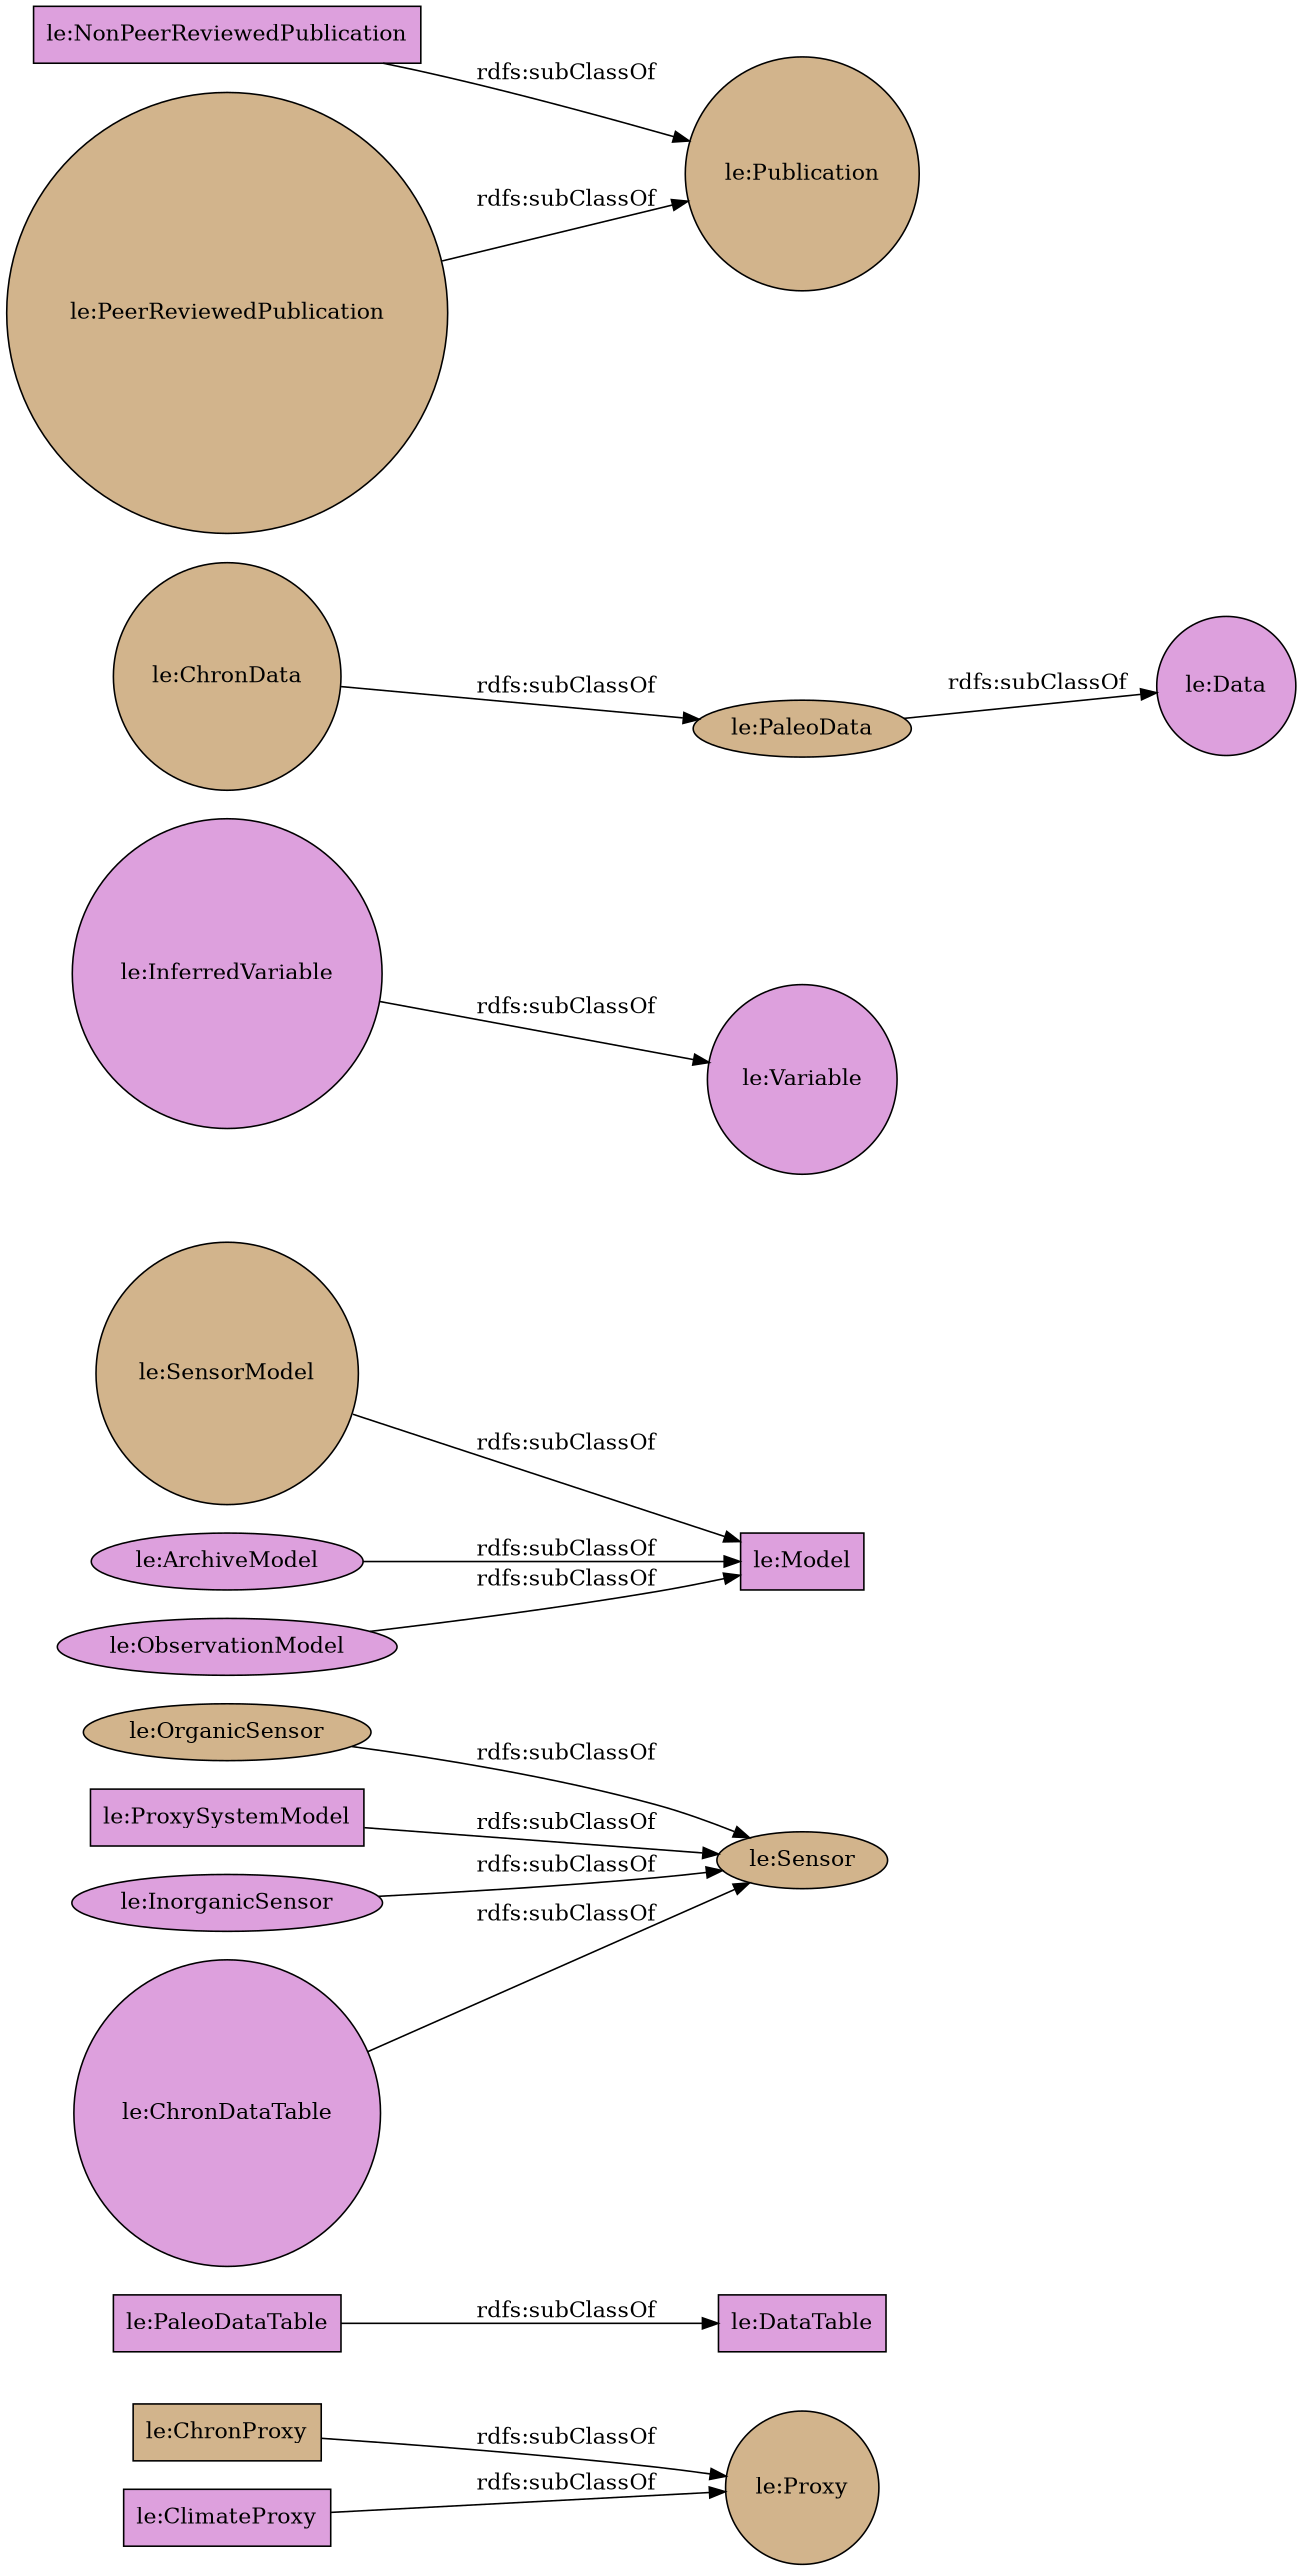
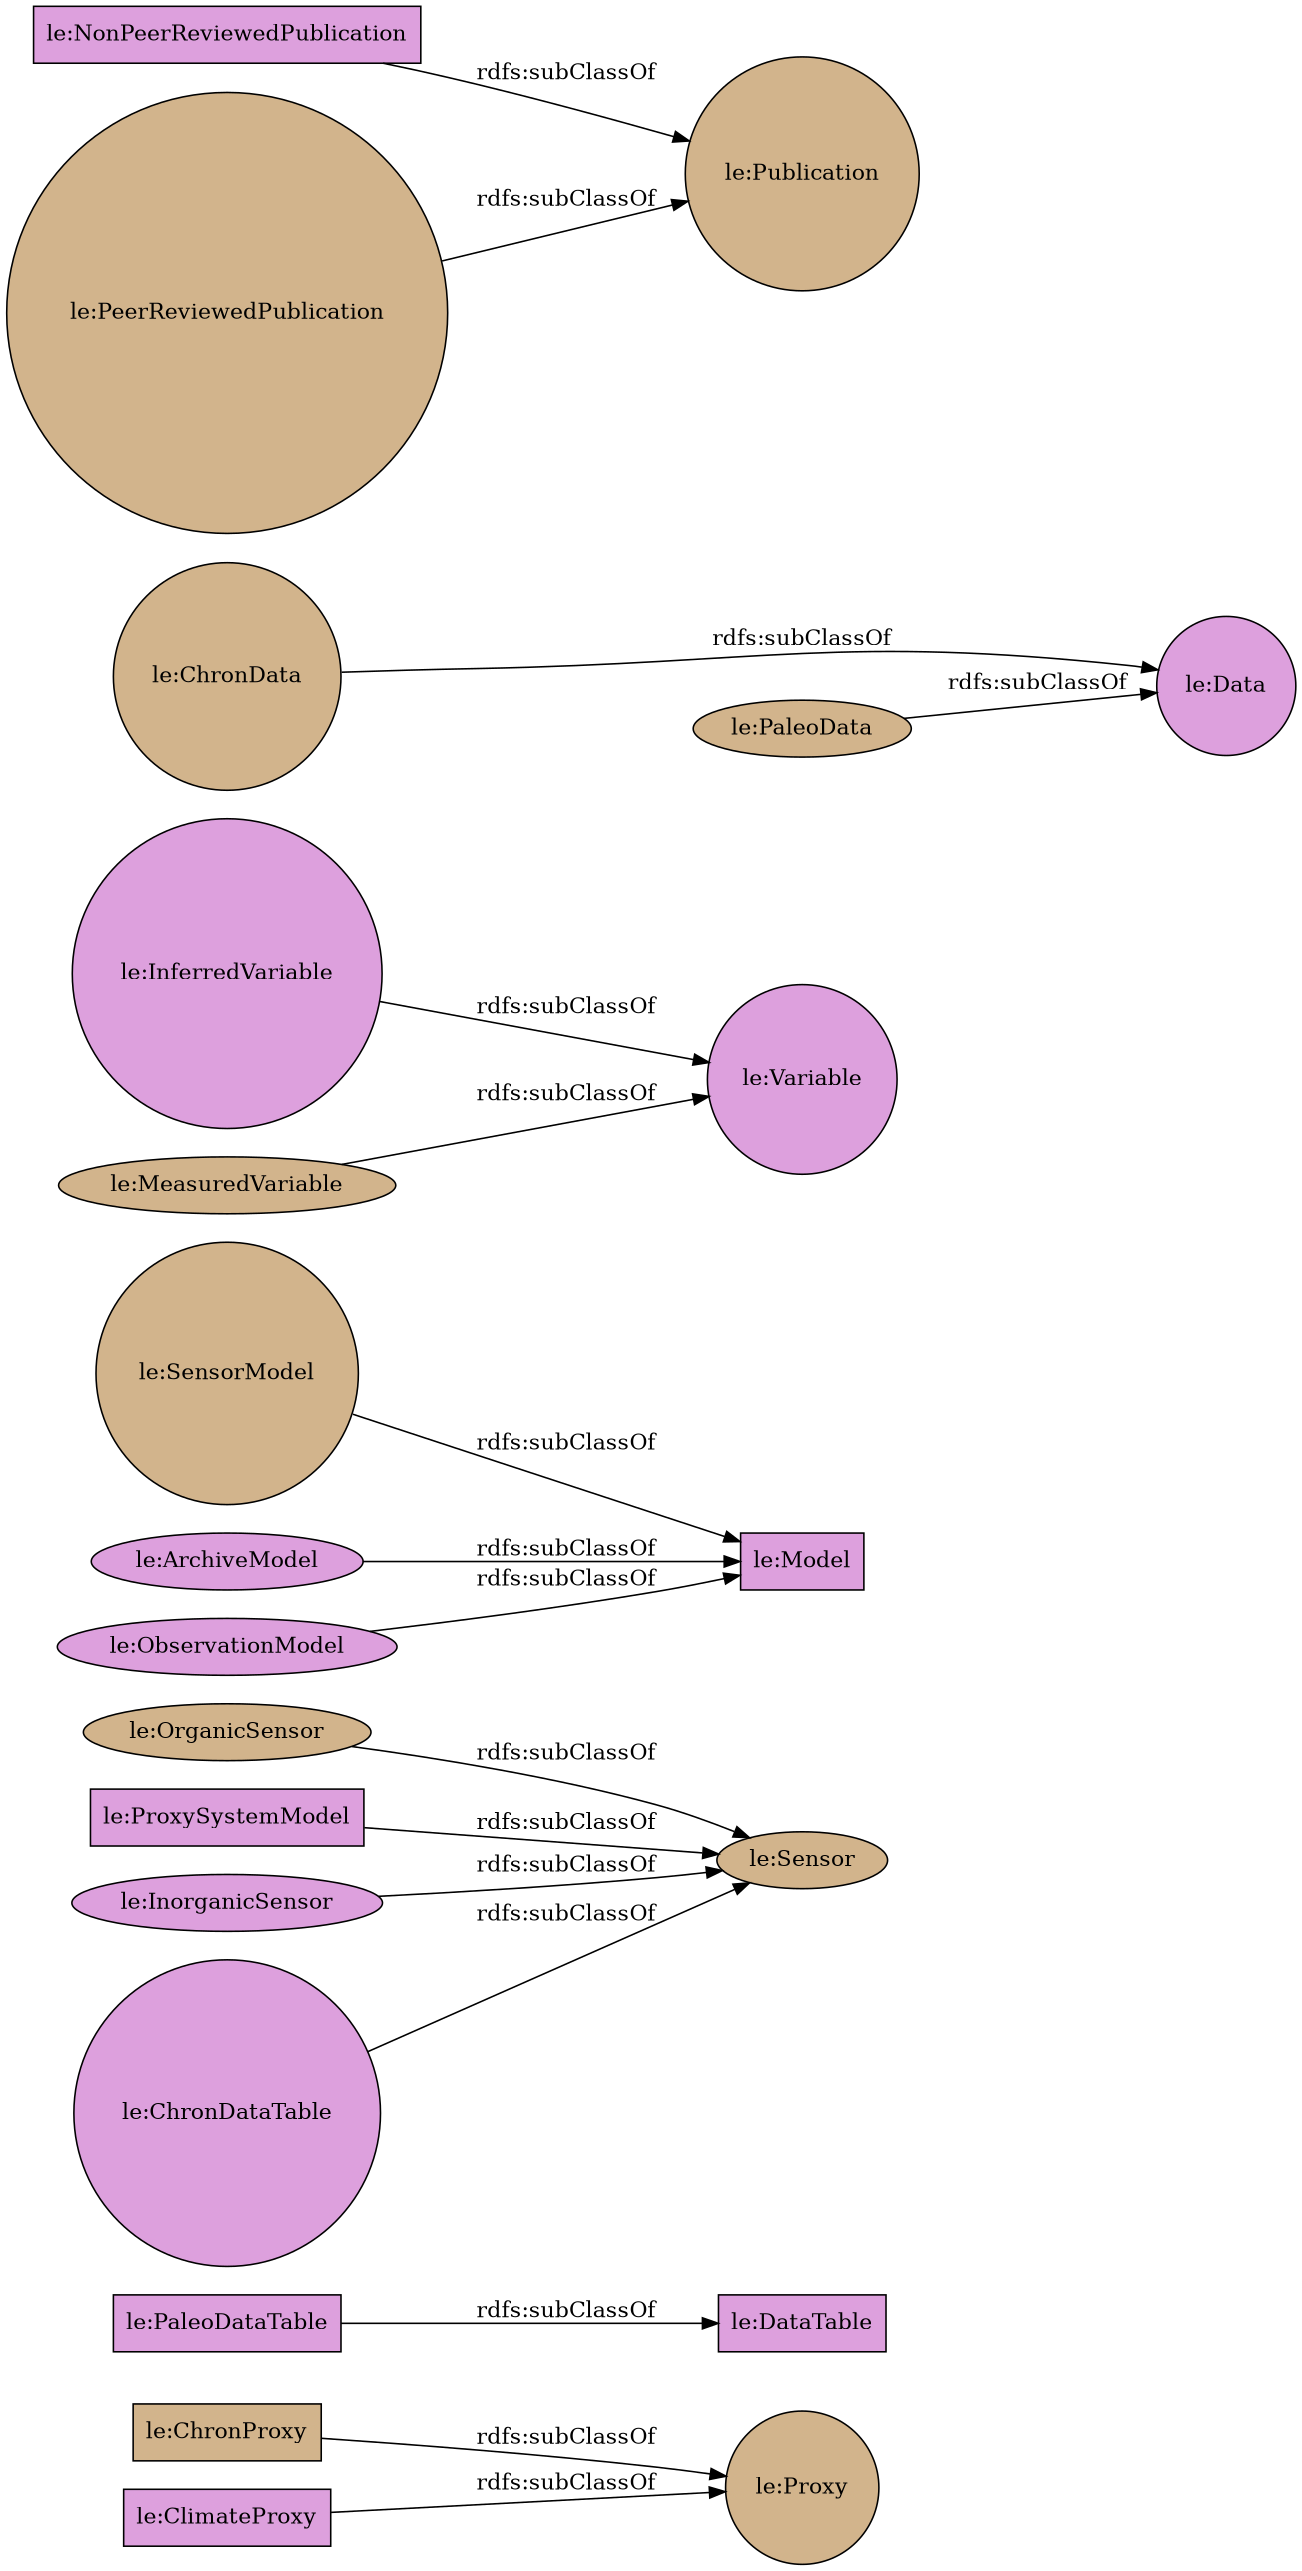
edge "le:ChronData" -> "le:PaleoData": now "le:ChronData" -> "le:Data"
node "le:MeasuredVariable": added
